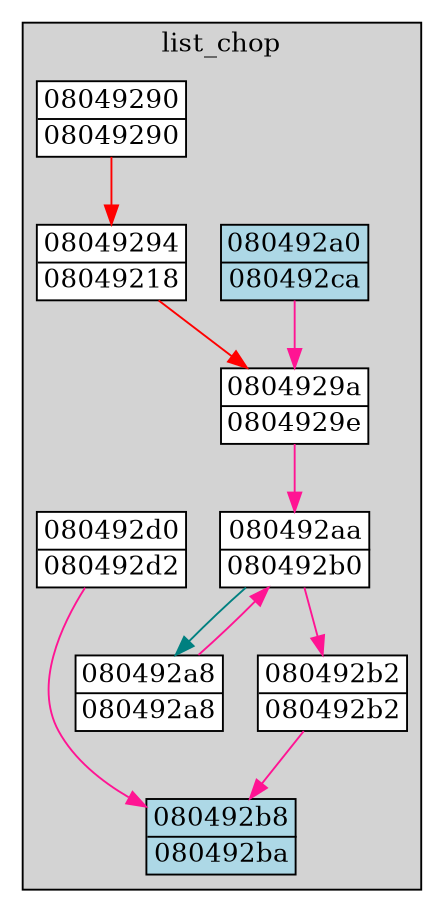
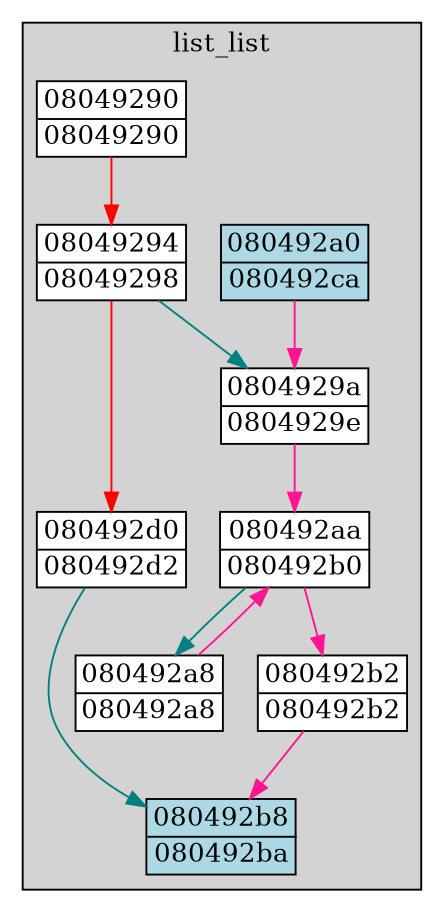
cluster "list_chop": label "list_chop" -> "list_list"
node "08049294": text "08049218" -> "08049298"
edge "08049294" -> "0804929a": color red -> teal
edge "08049294" -> "080492d0": added
edge "080492d0" -> "080492b8": color deeppink -> teal
